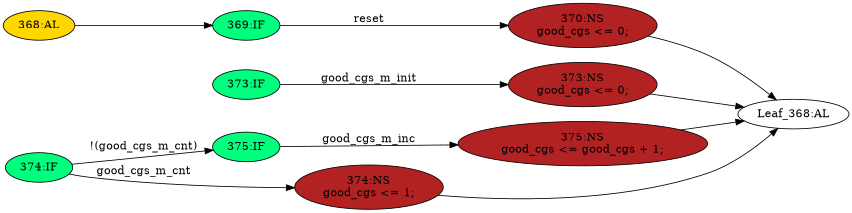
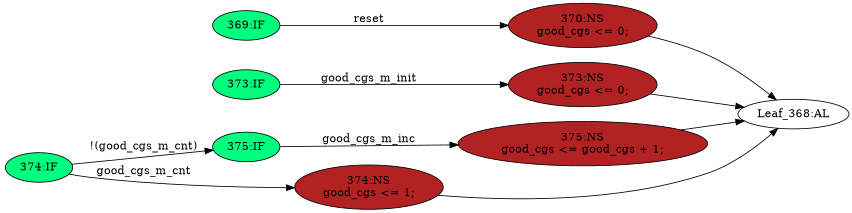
node "368:AL": removed
